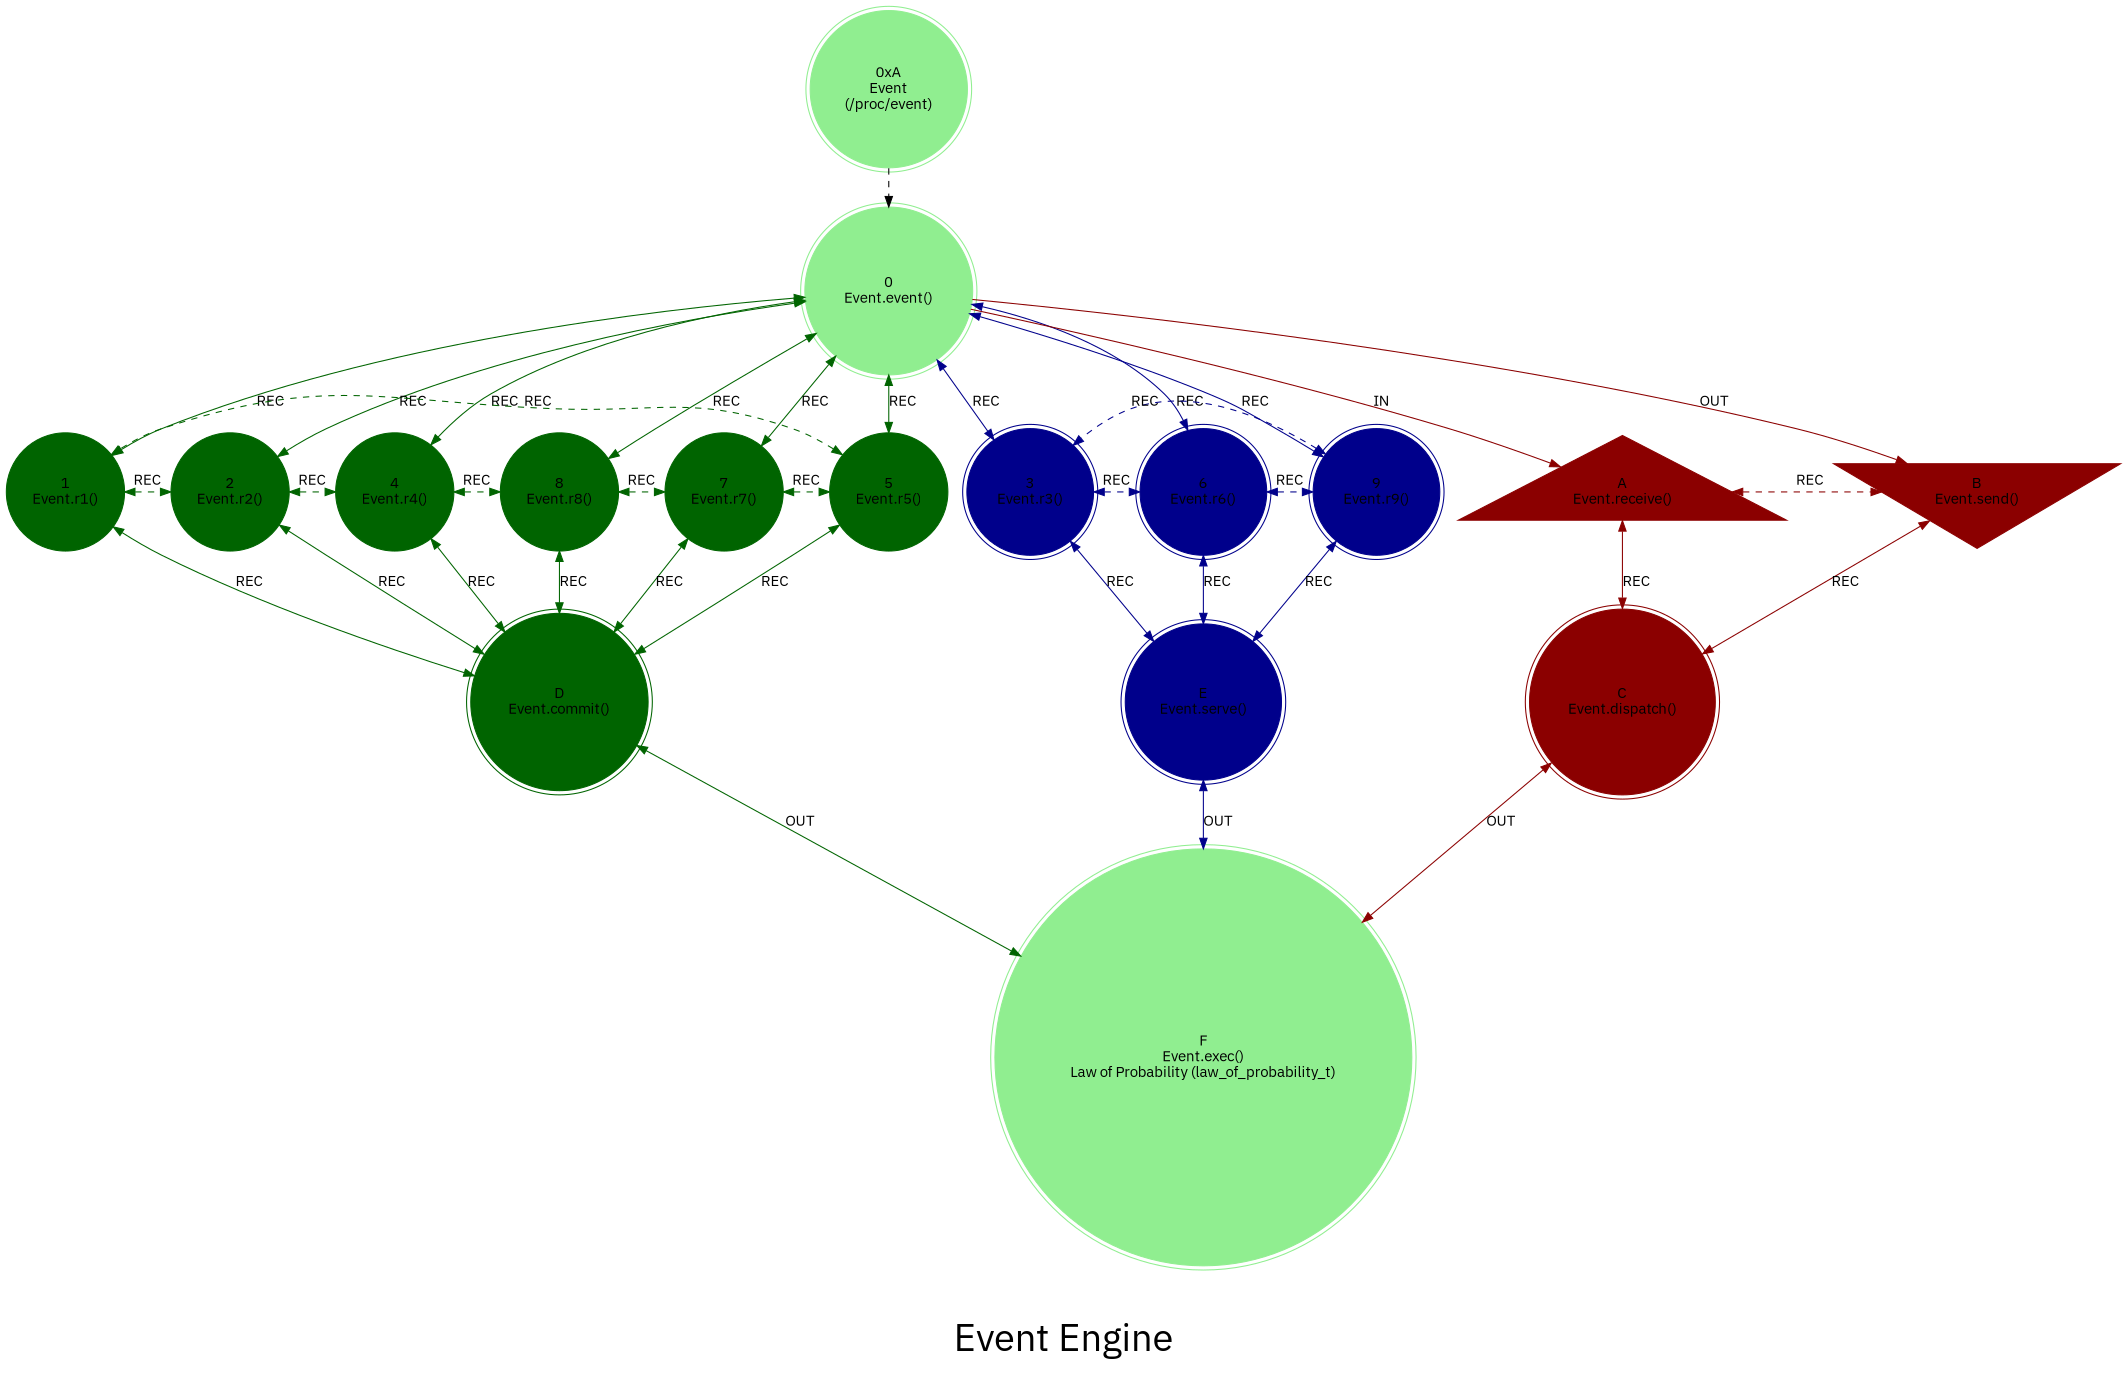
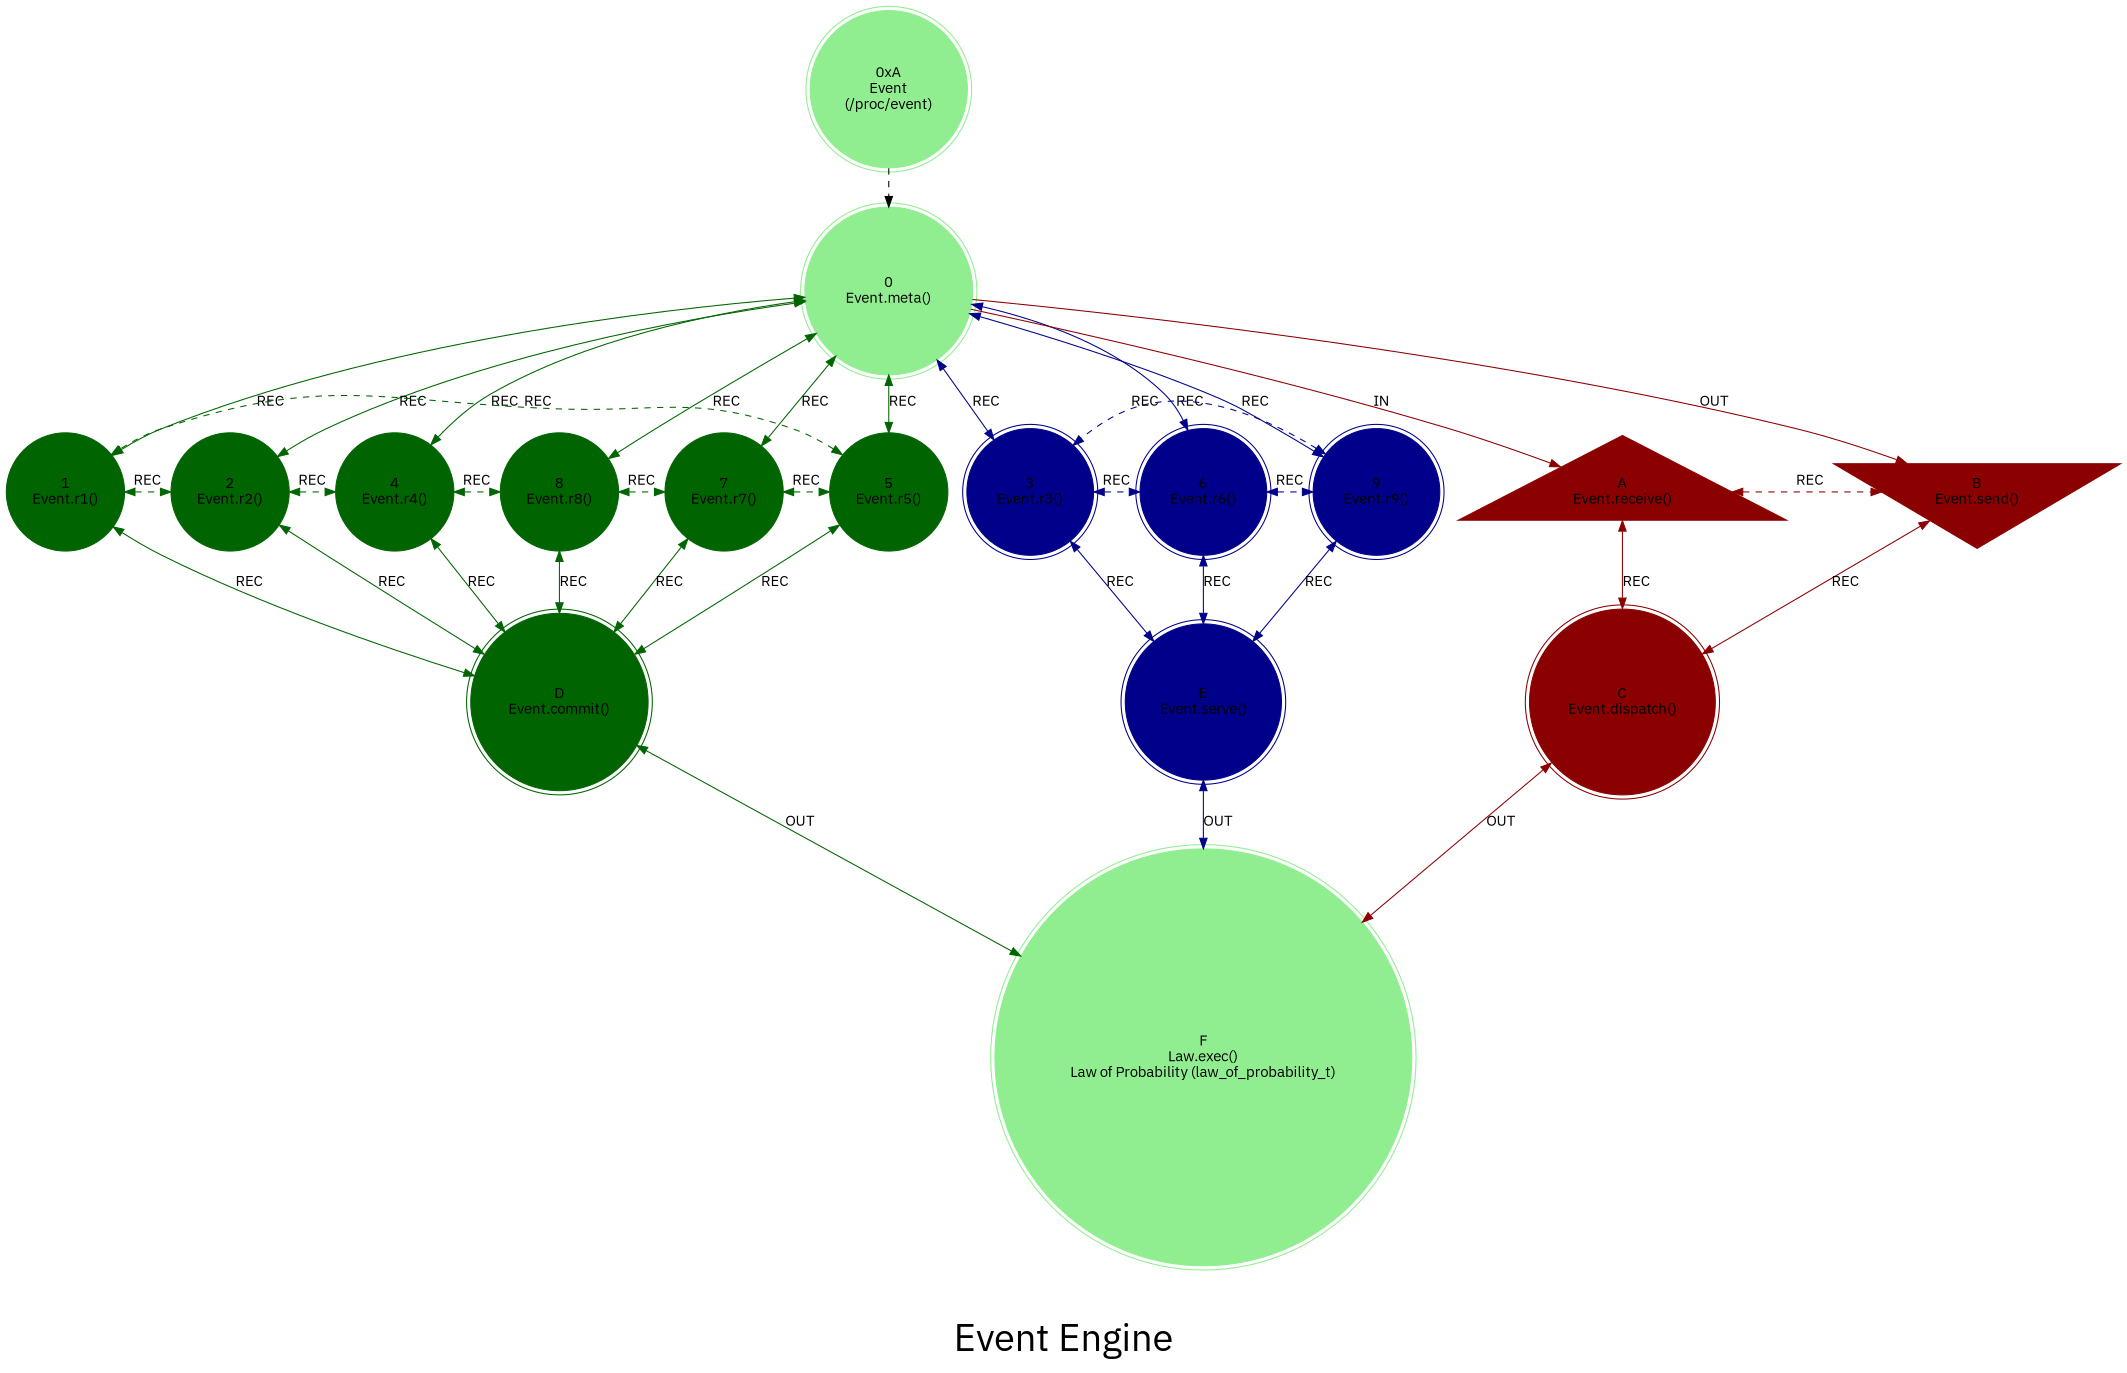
node "0 Event.event()": label "0 Event.event()" -> "0 Event.meta()"
node "F Event.exec() Law of Probability (law_of_probability_t)": label "F Event.exec() Law of Probability (law_of_probability_t)" -> "F Law.exec() Law of Probability (law_of_probability_t)"
